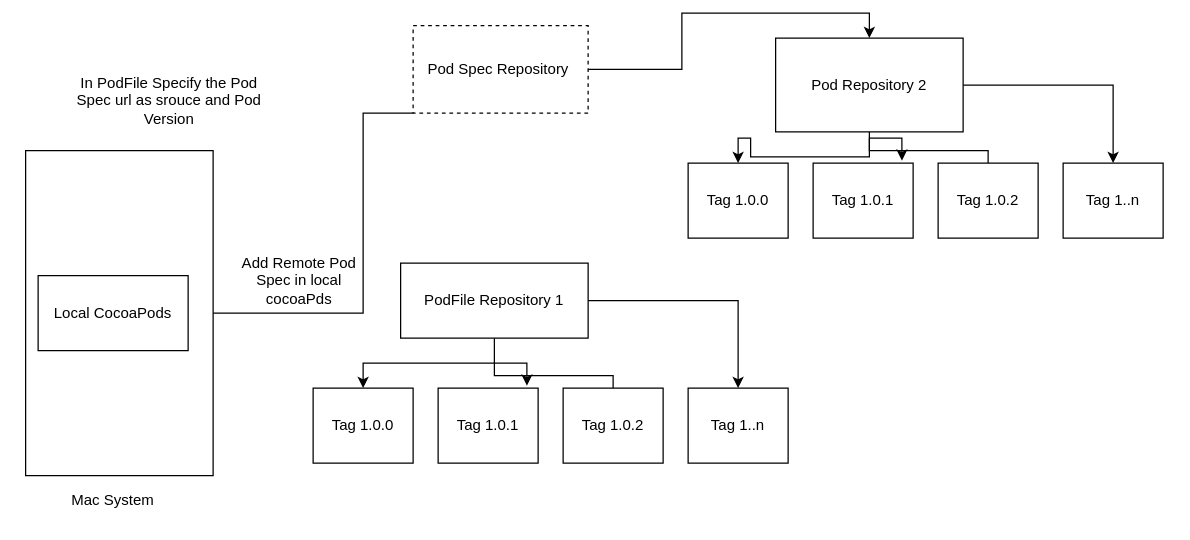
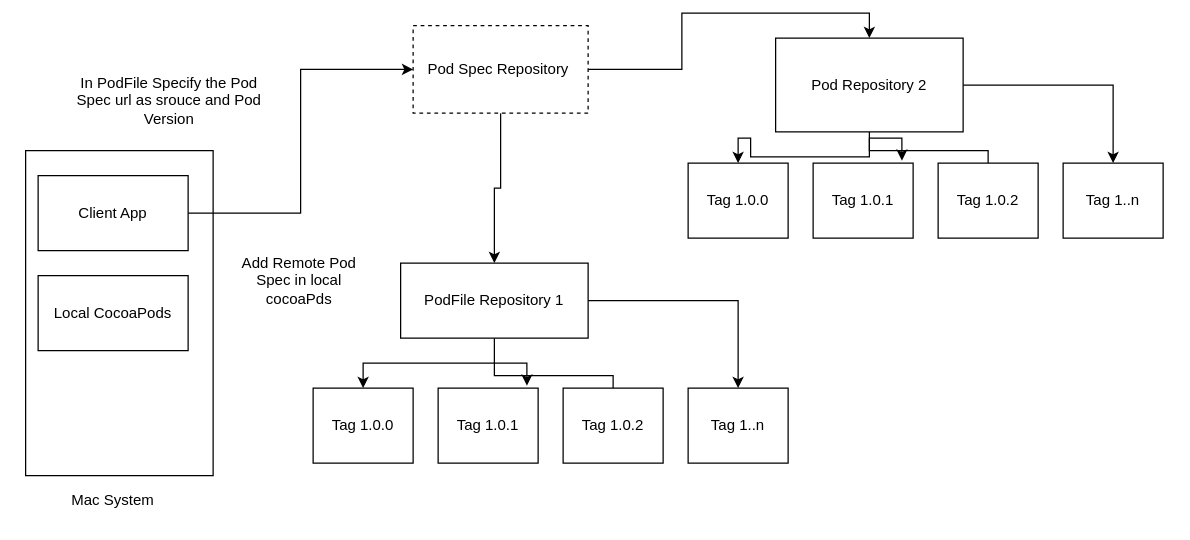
edge "Client App" -> "Pod Spec Repository": added
edge "Pod Spec Repository" -> "PodFile Repository 1": added
node "Client App": added
edge "Pod Spec Repository" -> "Local CocoaPods": removed
